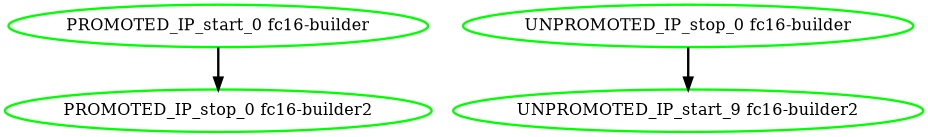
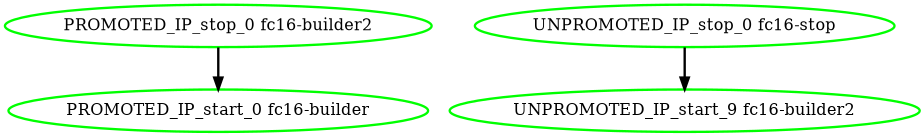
node "UNPROMOTED_IP_stop_0 fc16-builder": label "UNPROMOTED_IP_stop_0 fc16-builder" -> "UNPROMOTED_IP_stop_0 fc16-stop"
edge "PROMOTED_IP_start_0 fc16-builder" -> "PROMOTED_IP_stop_0 fc16-builder2": reversed
